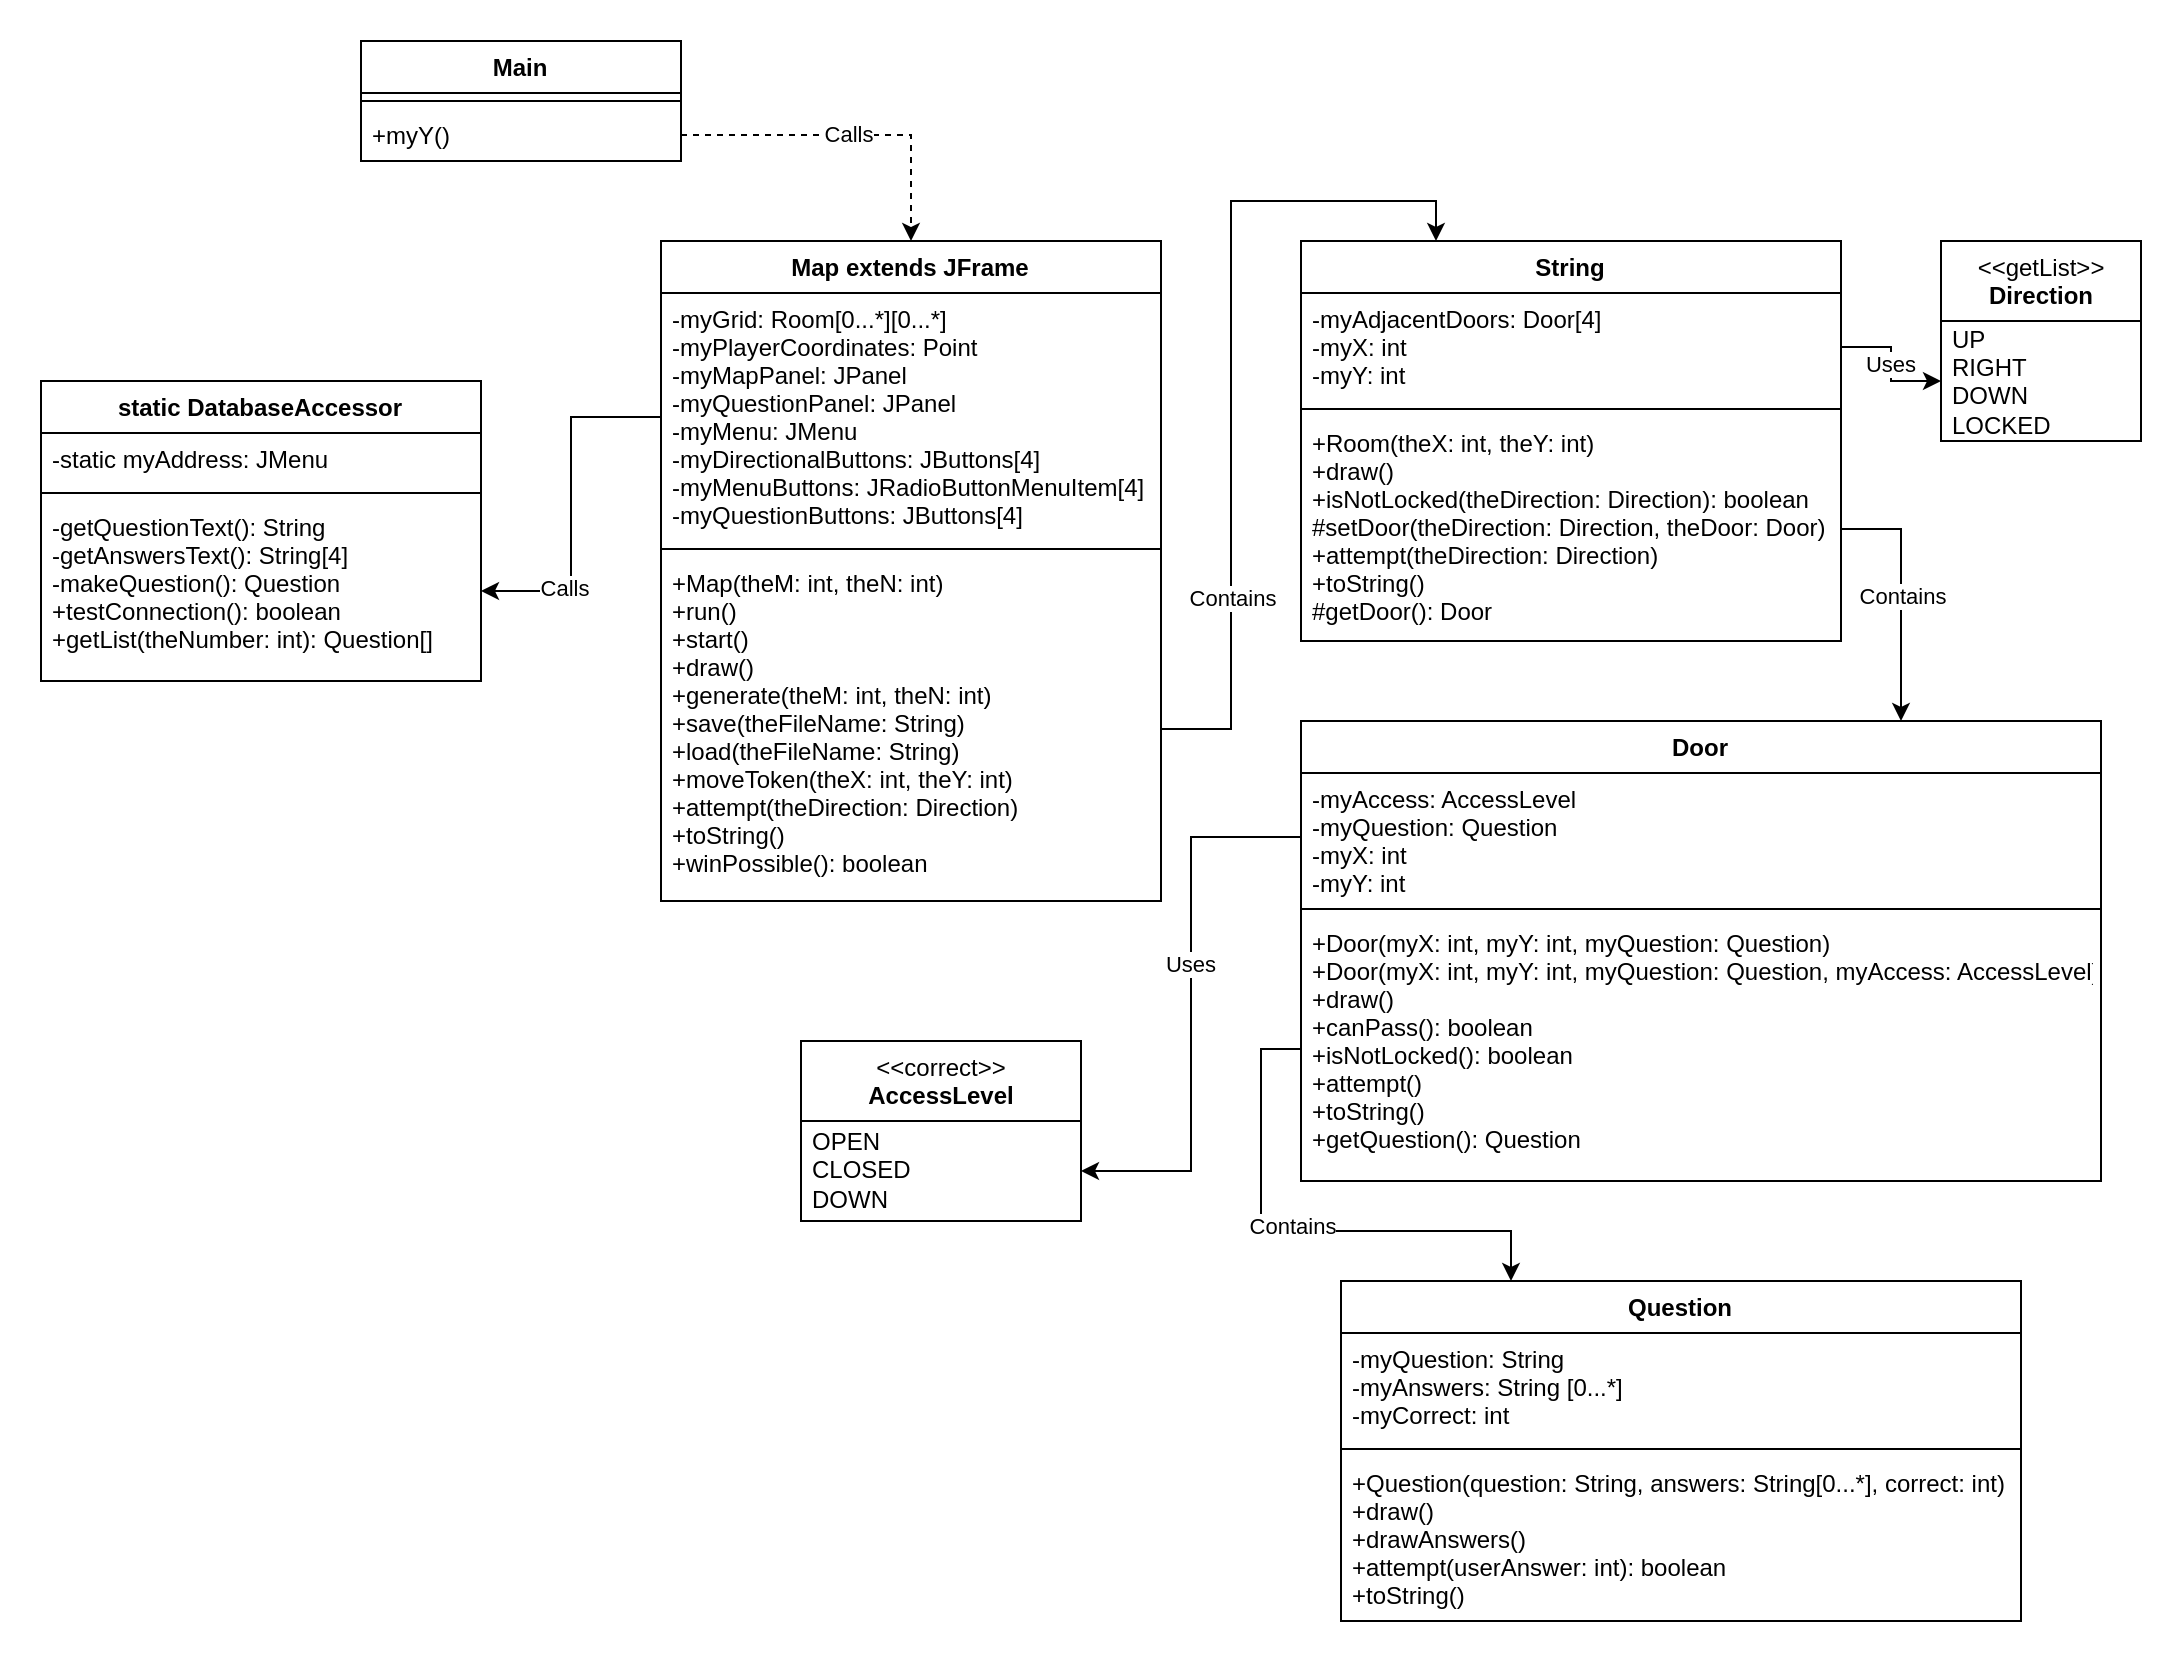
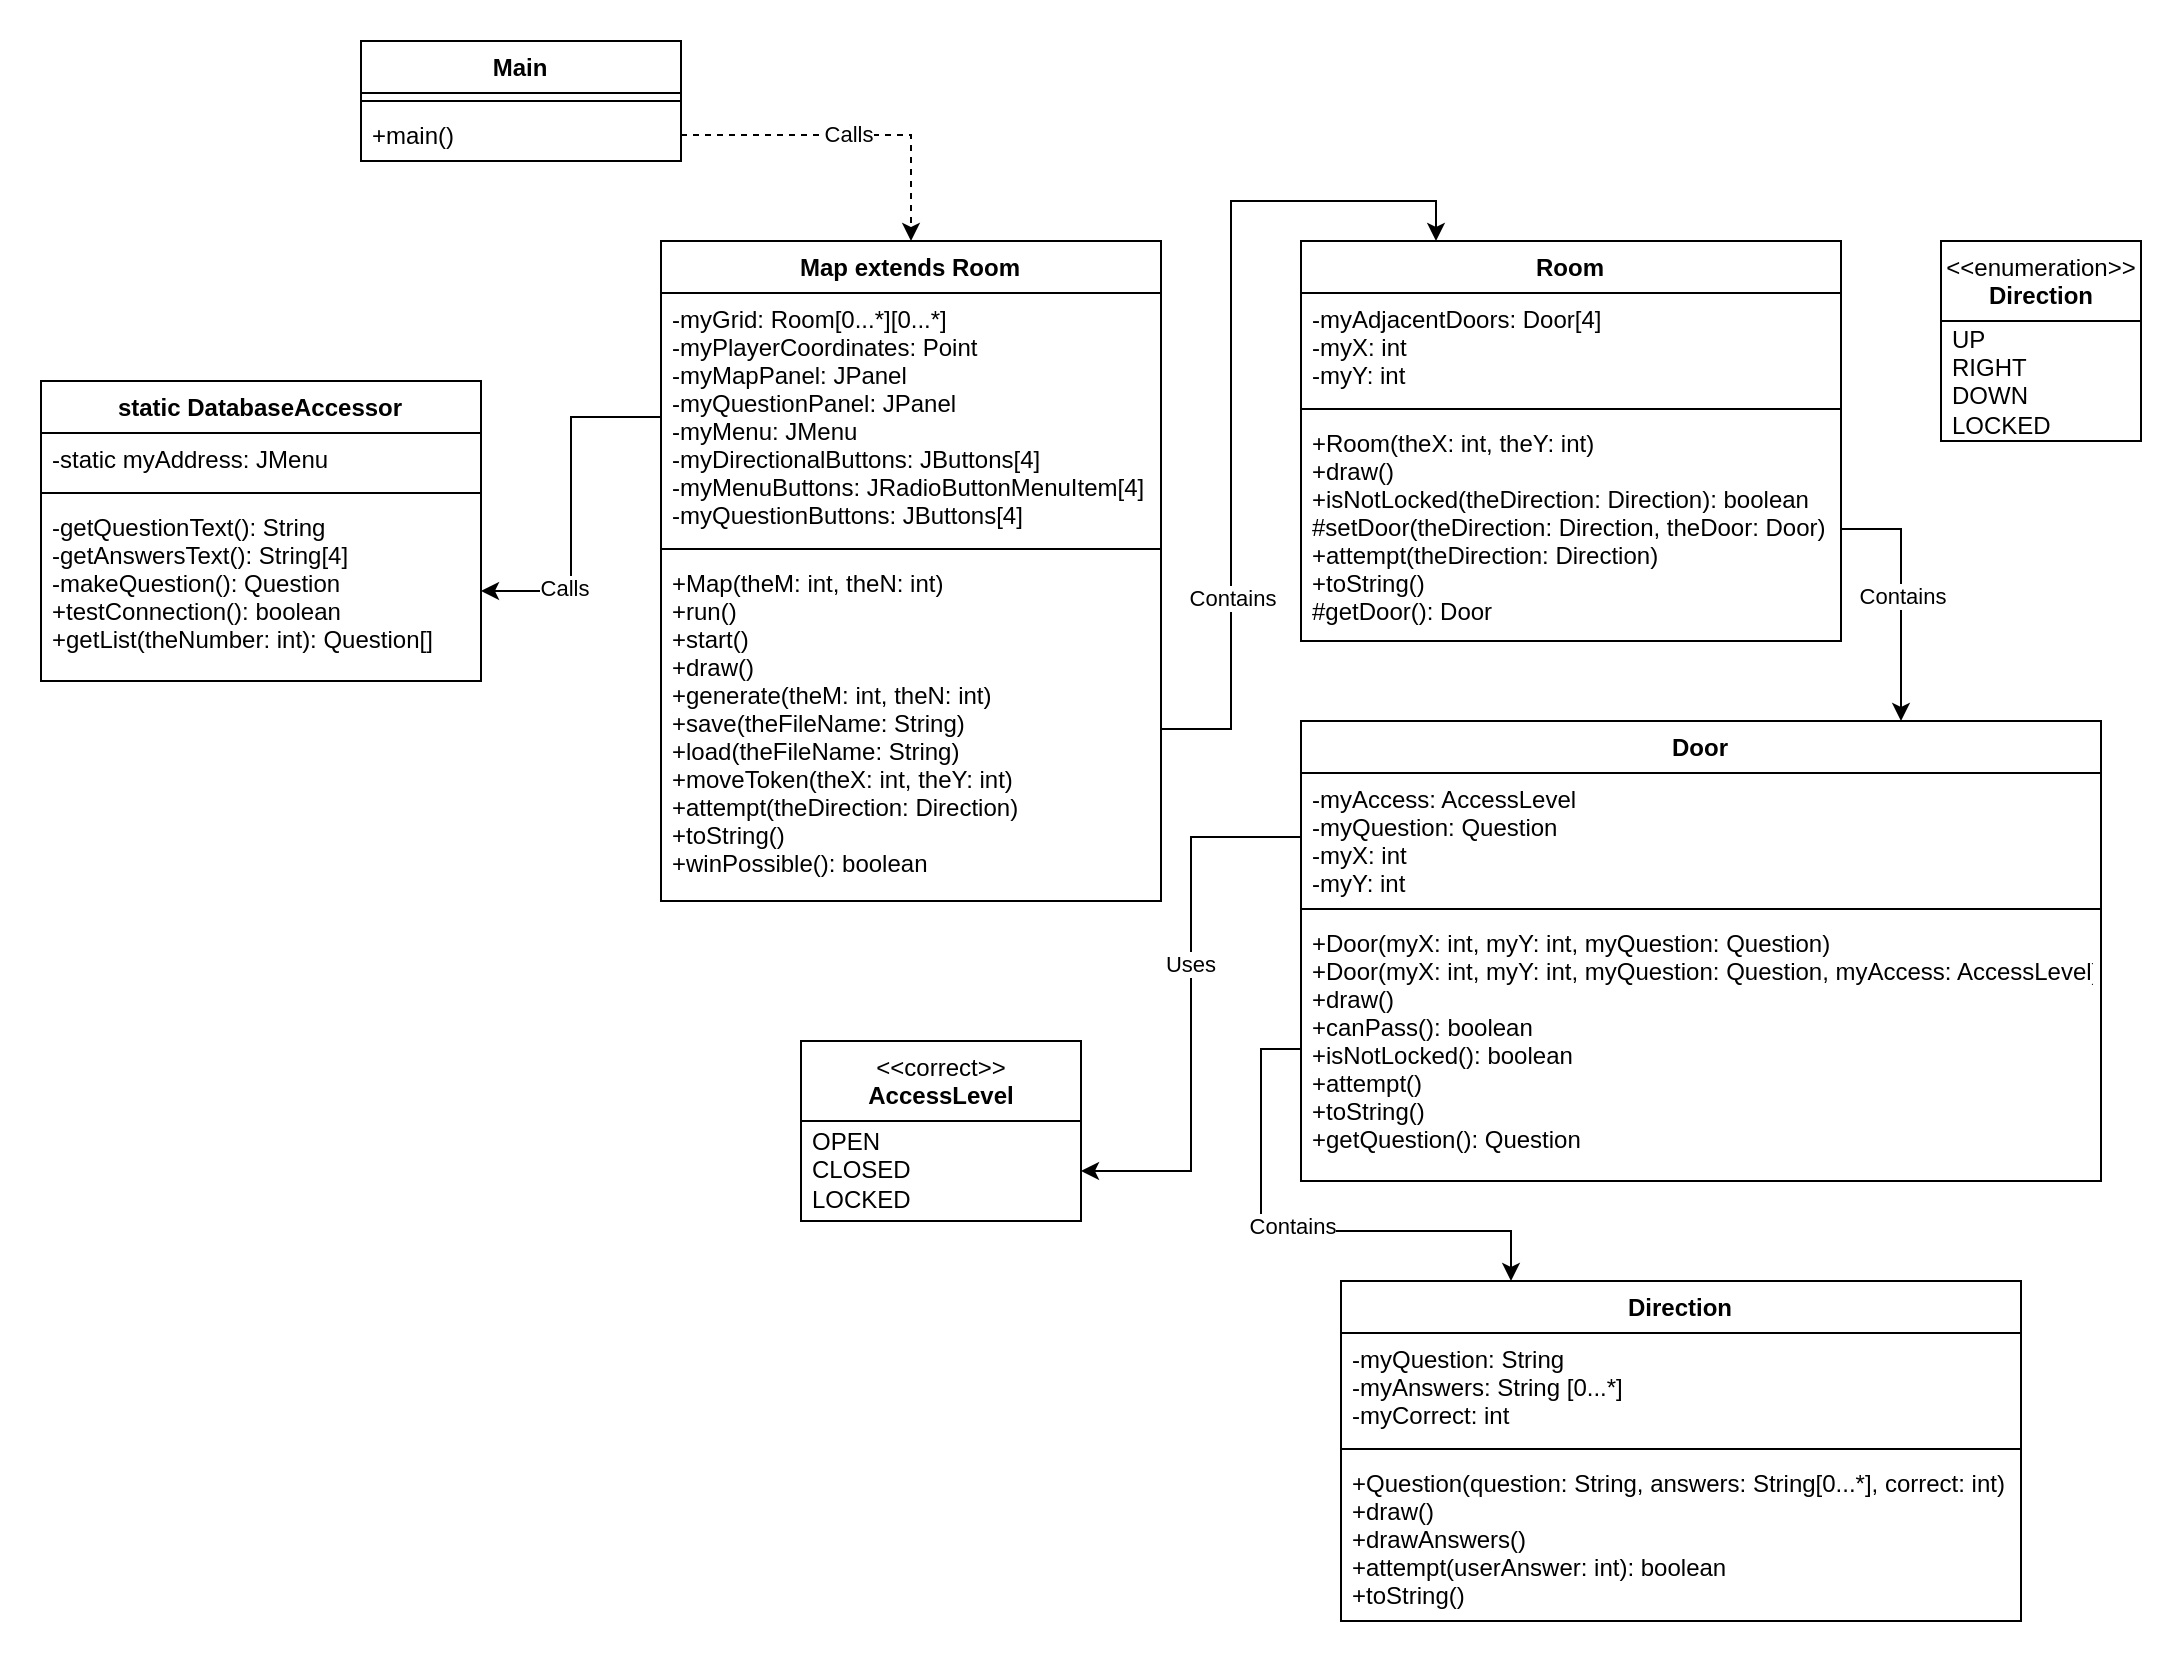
node "+myY()": label "+myY()" -> "+main()"
node "Map extends JFrame": label "Map extends JFrame" -> "Map extends Room"
node "String": label "String" -> "Room"
node "<<getList>> Direction": label "<<getList>> Direction" -> "<<enumeration>> Direction"
edge "-myAdjacentDoors: Door[4] -myX: int -myY: int" -> "UP RIGHT DOWN LOCKED": removed, label "Uses"
node "OPEN CLOSED DOWN": label "OPEN CLOSED DOWN" -> "OPEN CLOSED LOCKED"
node "Question": label "Question" -> "Direction"
